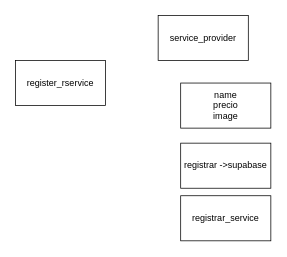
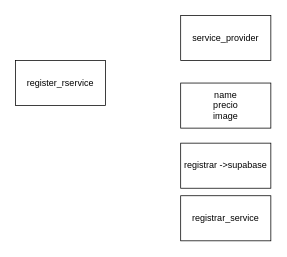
node "service_provider": moved (203, 38) -> (225, 38)
